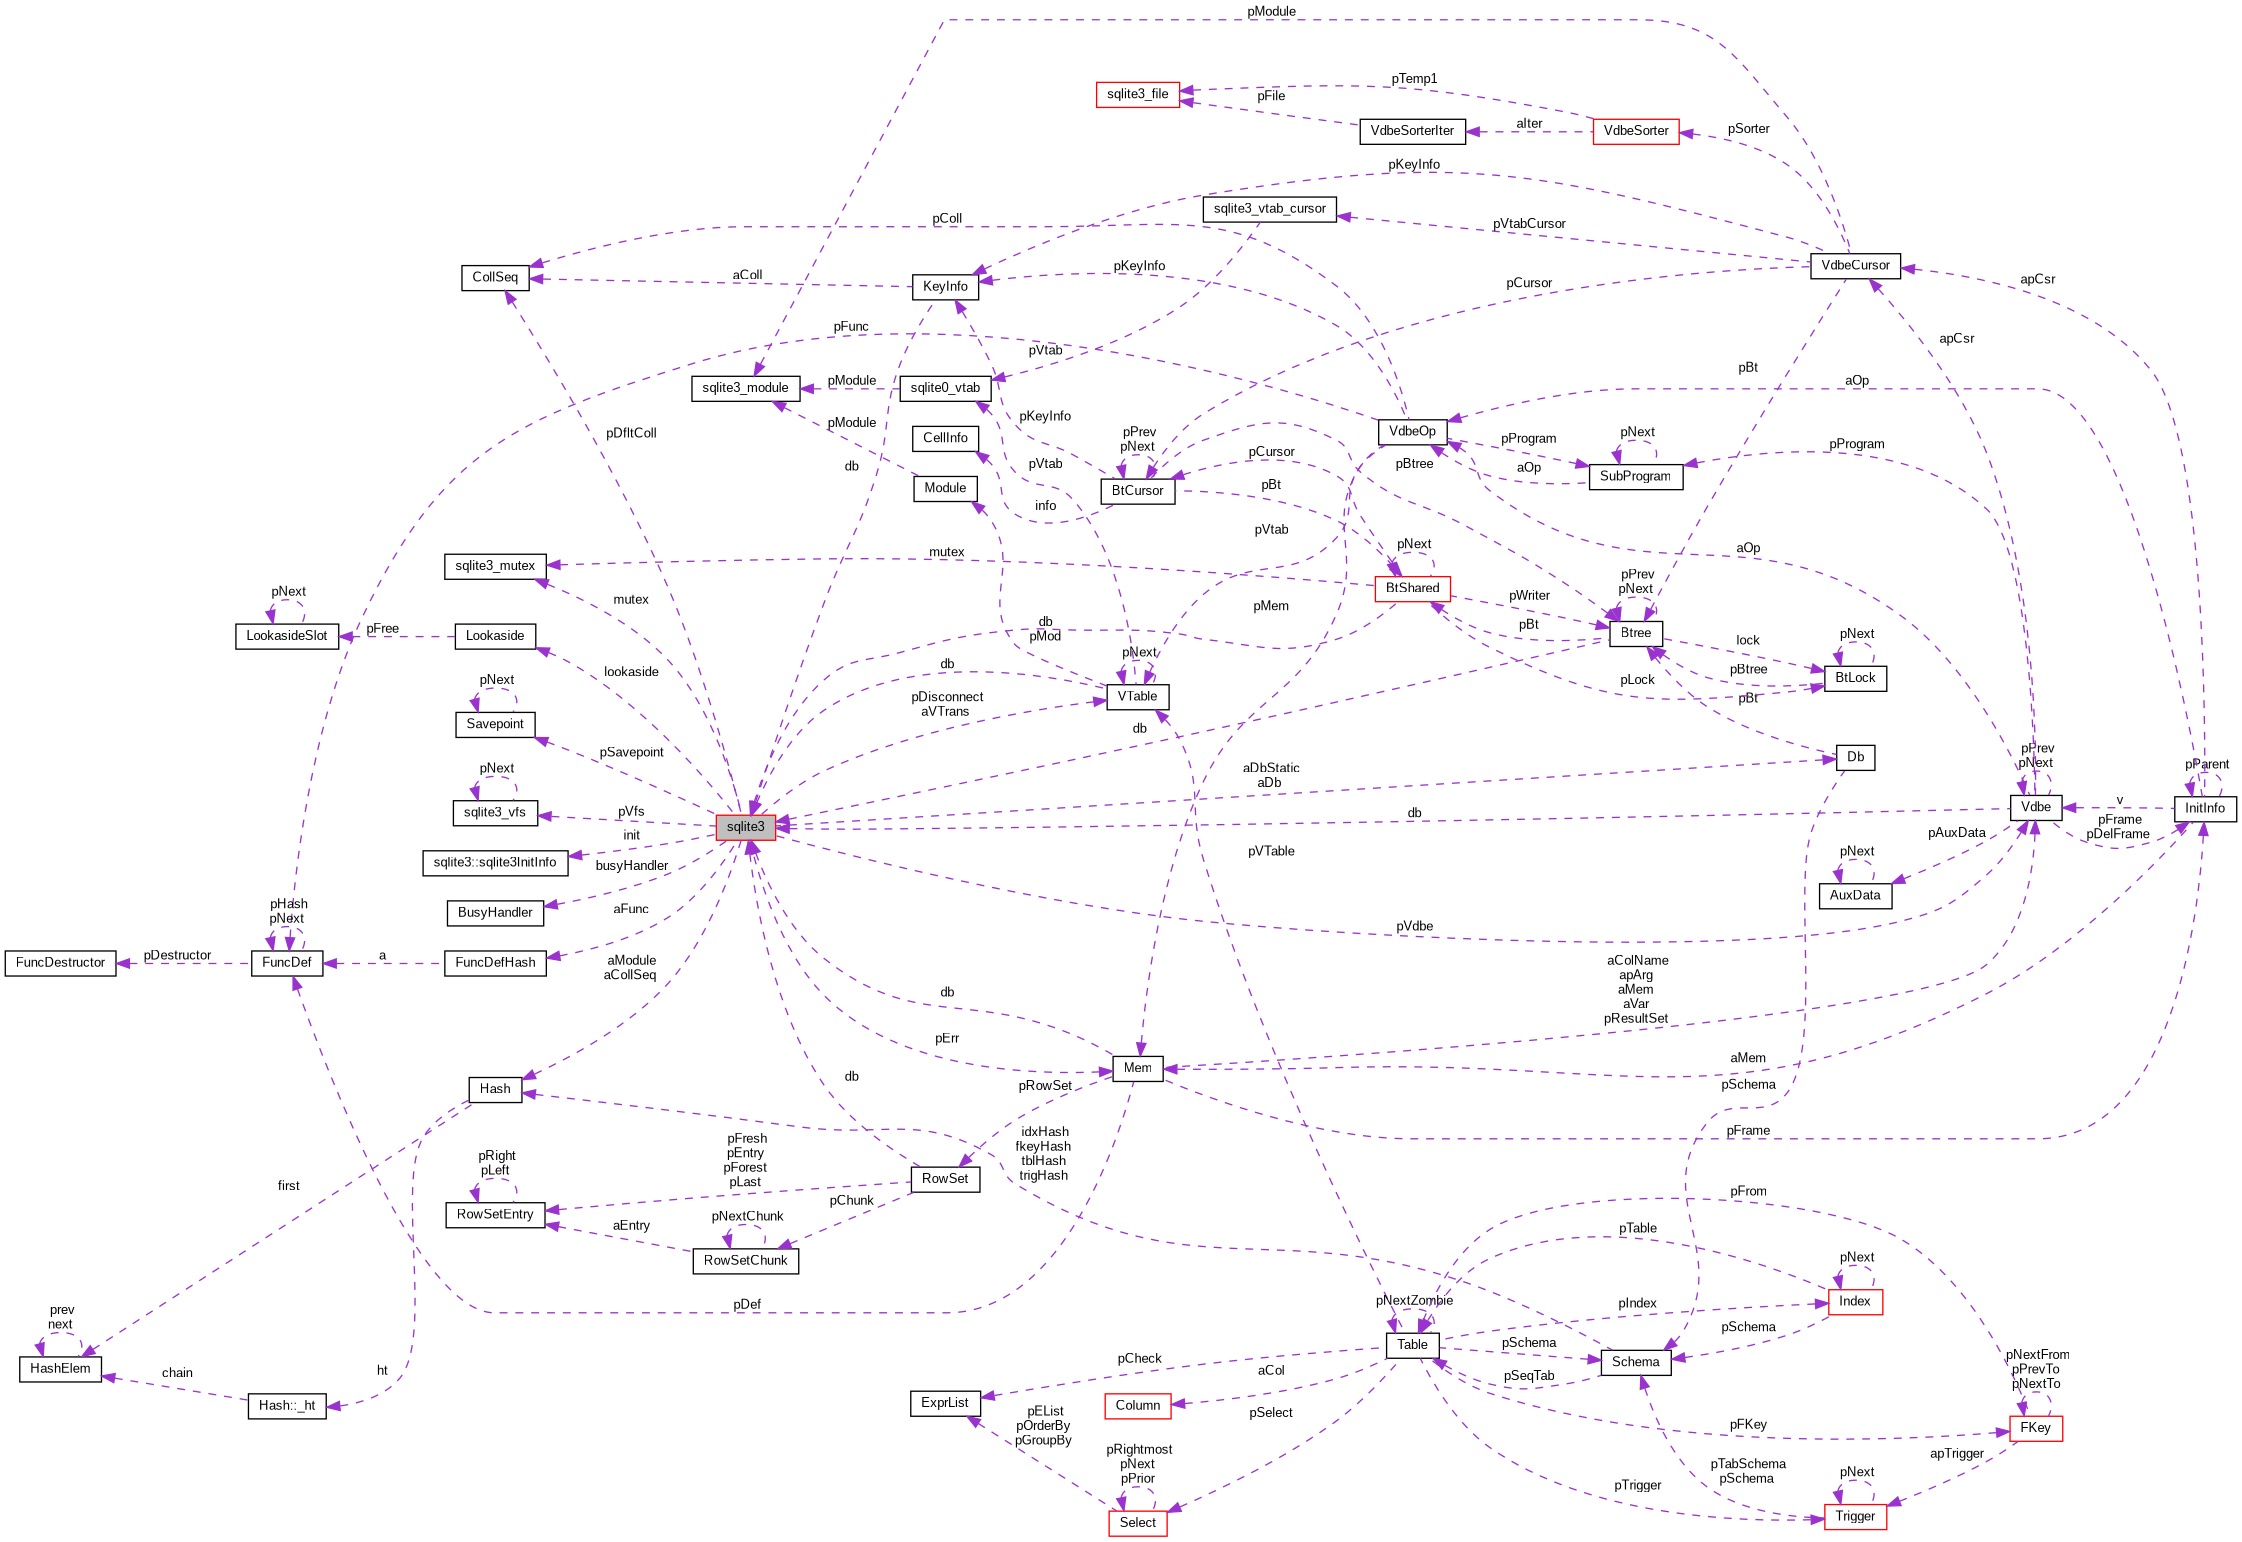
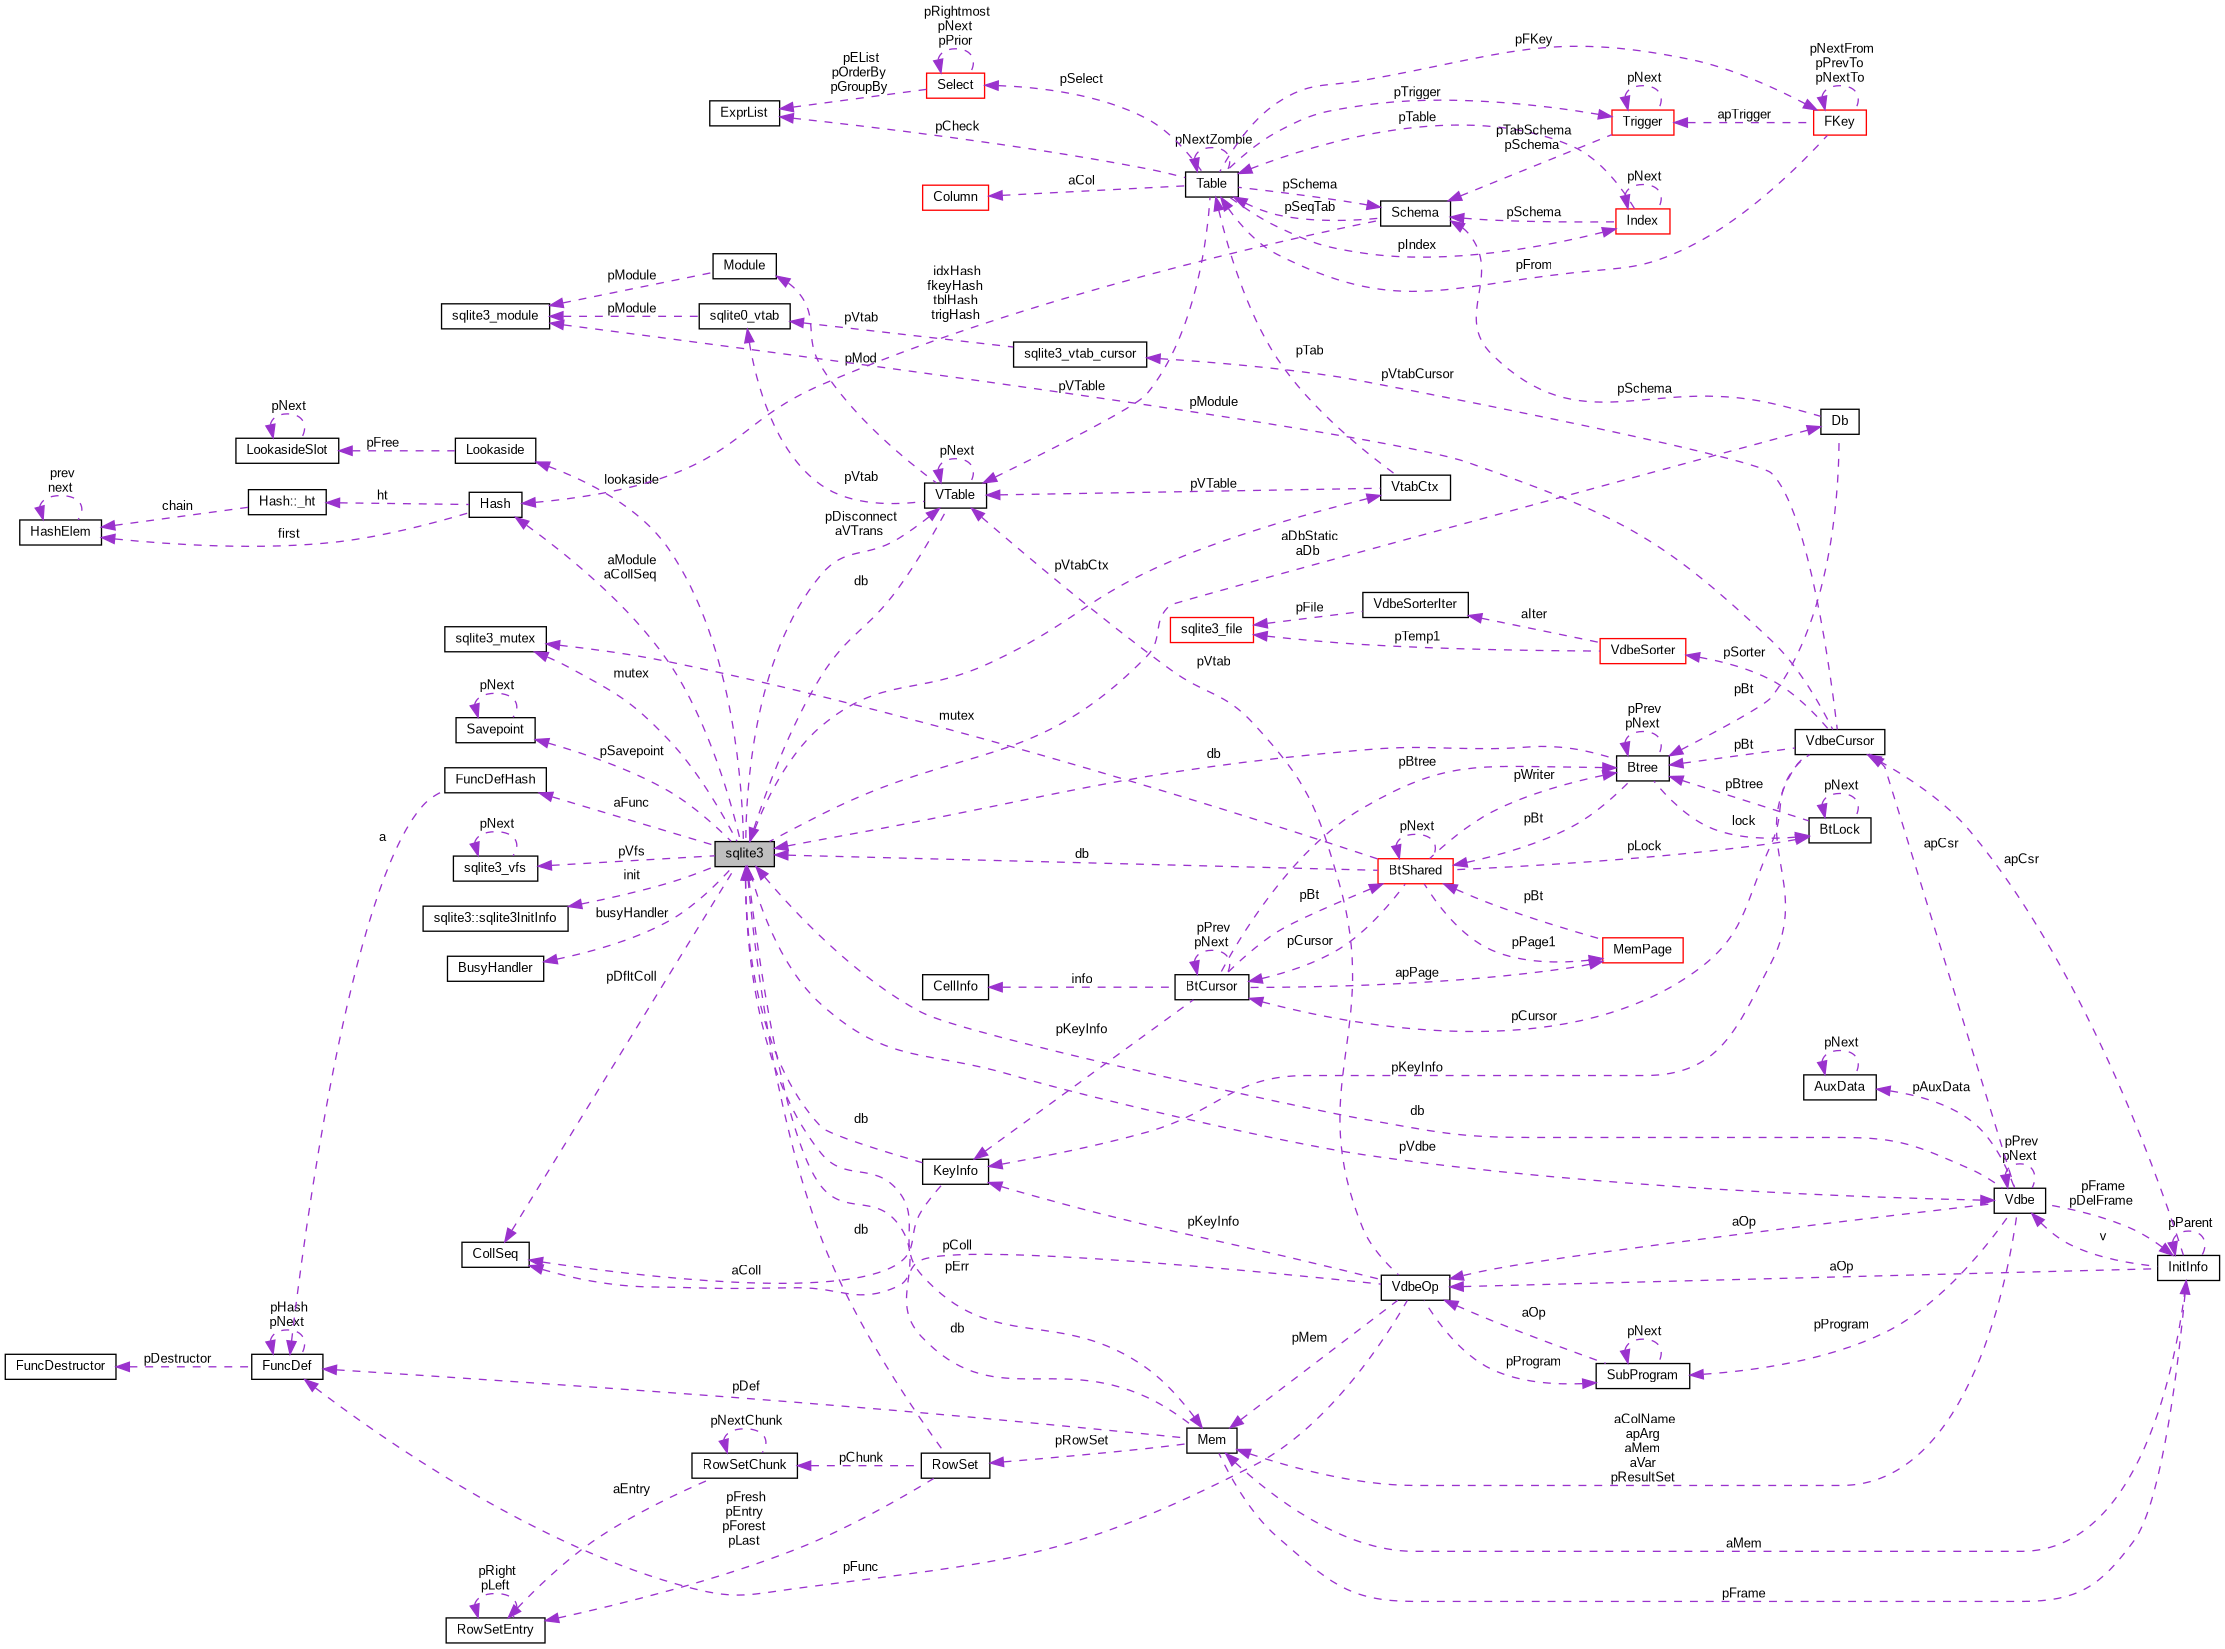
node "VtabCtx": added
node "sqlite3": color red -> black
node "MemPage": added
edge "Mem" -> "Vdbe": reversed
